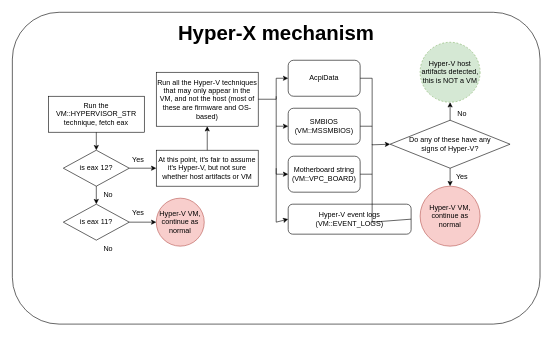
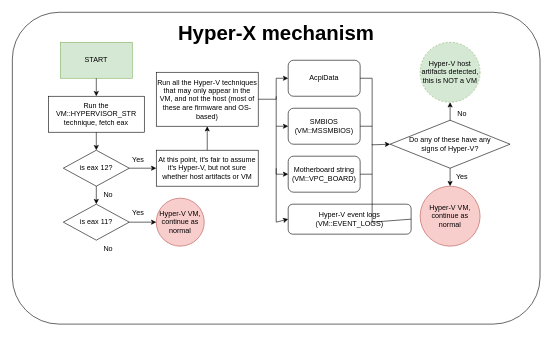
node "START": added
edge "START" -> "Run the VM::HYPERVISOR_STR technique, fetch eax": added
